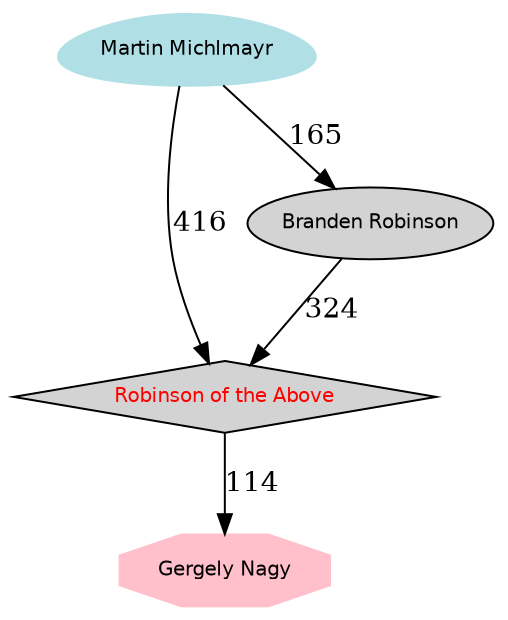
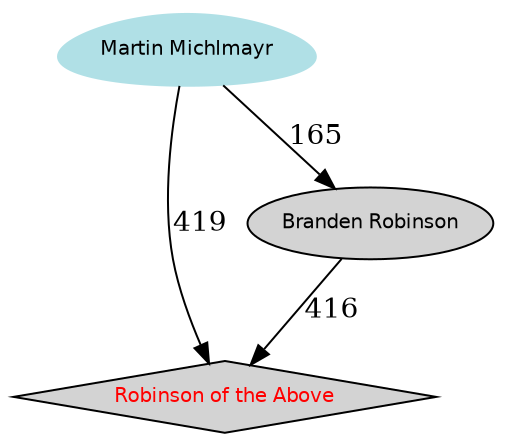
edge "Martin Michlmayr" -> "Robinson of the Above": label "416" -> "419"
edge "Branden Robinson" -> "Robinson of the Above": label "324" -> "416"
node "Gergely Nagy": removed
